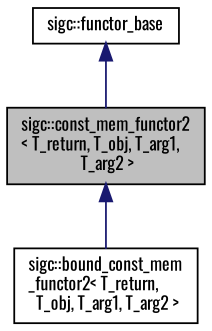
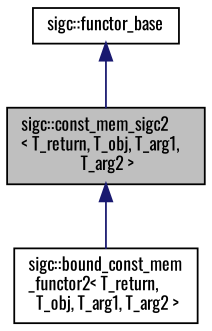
node "sigc::const_mem_functor2 < T_return, T_obj, T_arg1, T_arg2 >": label "sigc::const_mem_functor2 < T_return, T_obj, T_arg1, T_arg2 >" -> "sigc::const_mem_sigc2 < T_return, T_obj, T_arg1, T_arg2 >"
